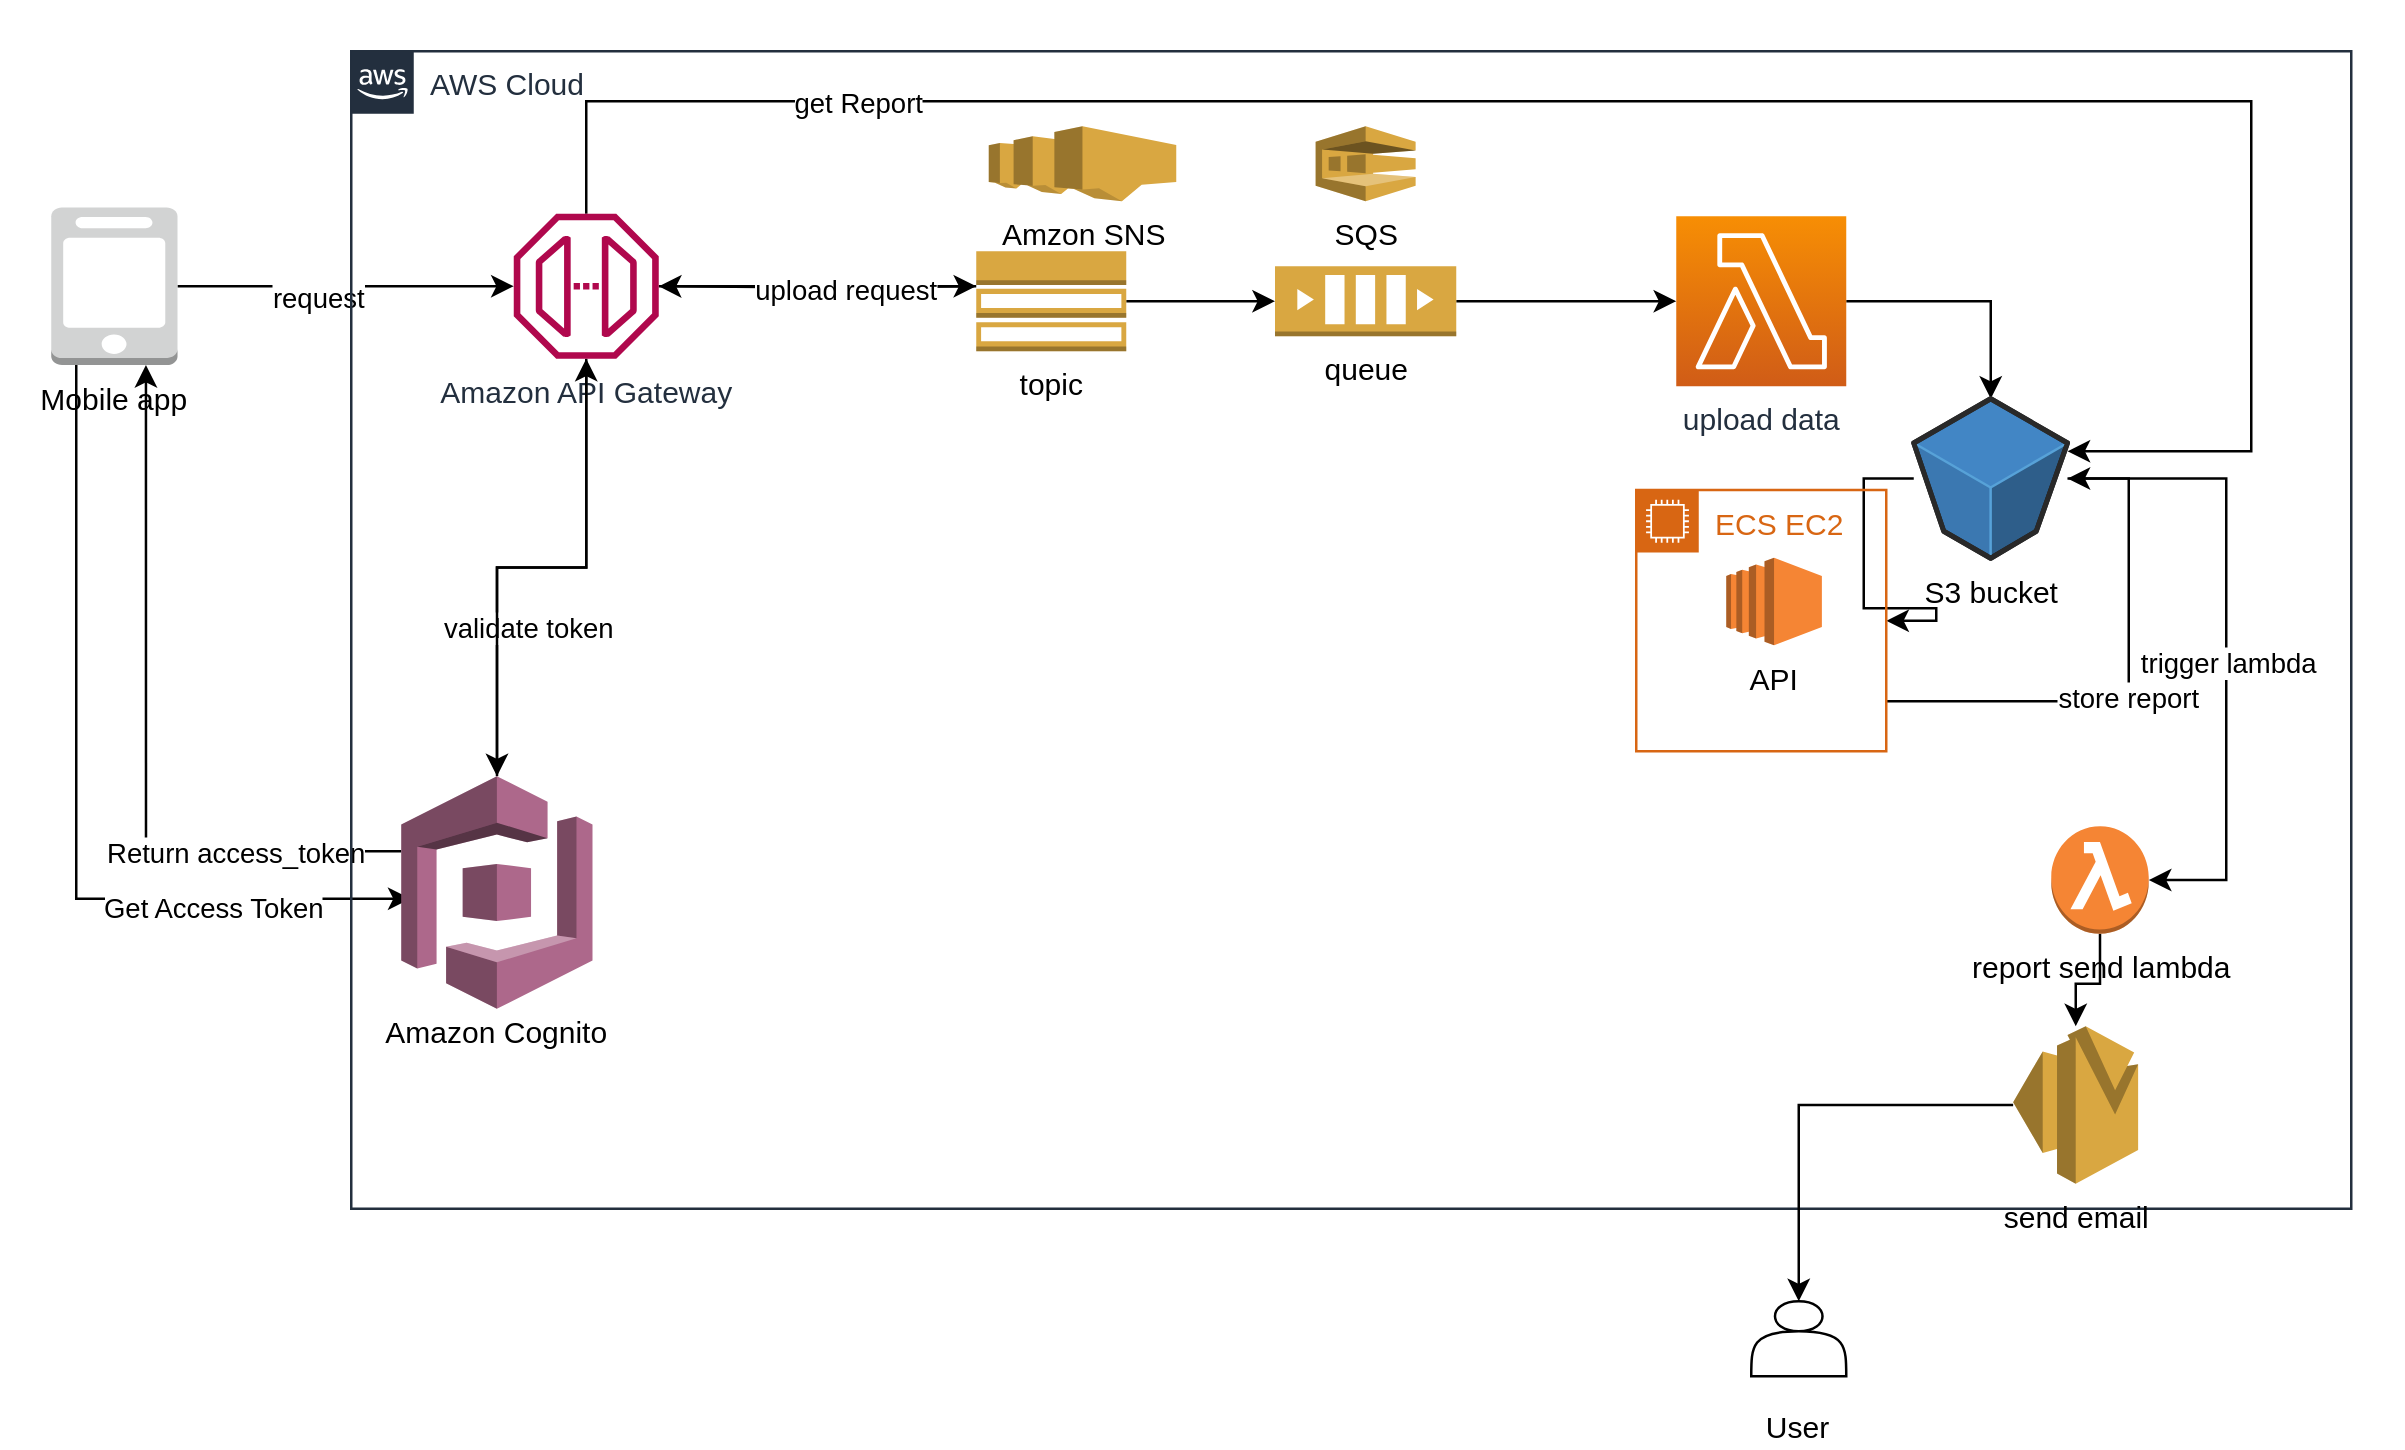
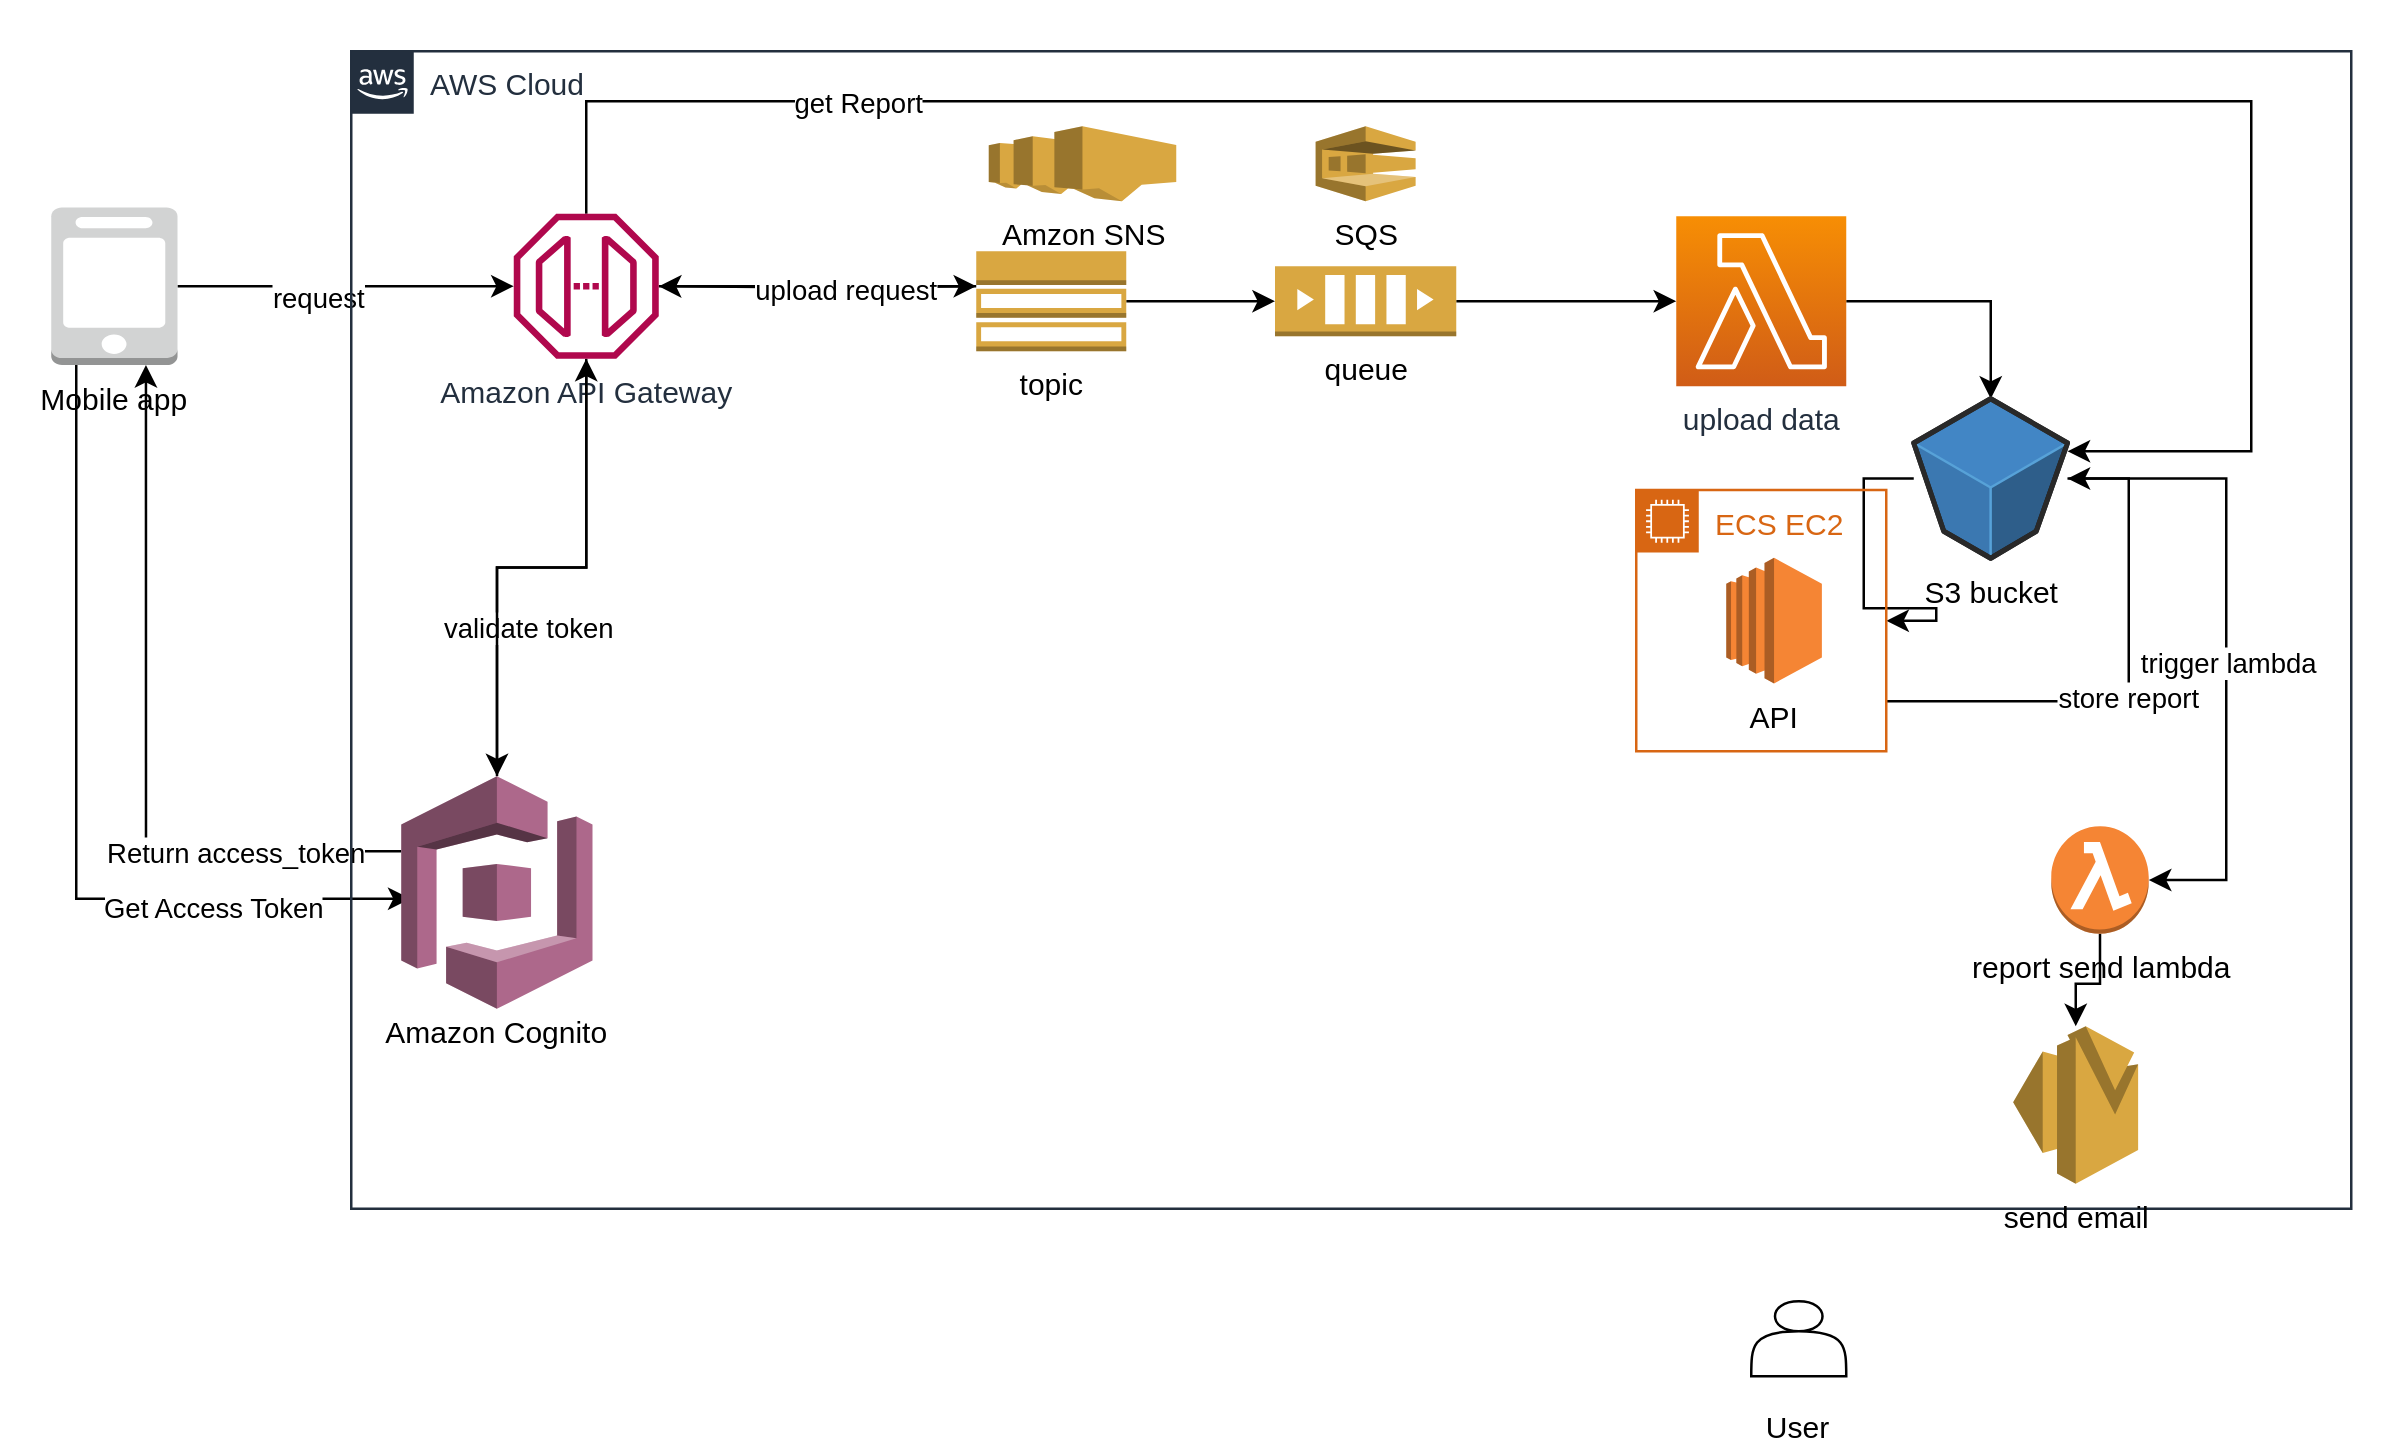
node "API": size 96x88 -> 96x126
edge "send email" -> "User": removed
